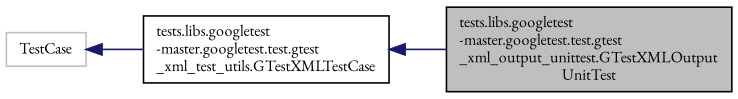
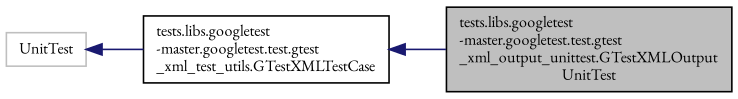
node "TestCase": label "TestCase" -> "UnitTest"
